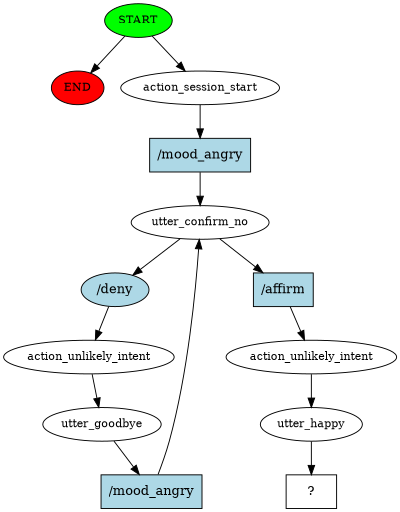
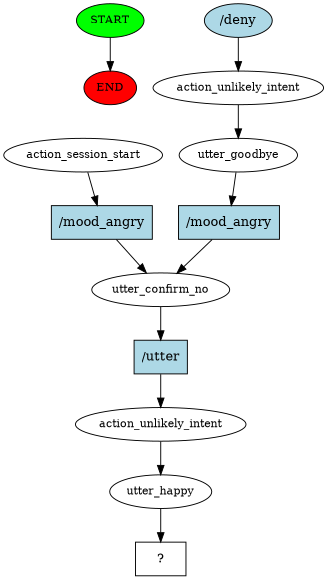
edge "START" -> "action_session_start": removed
edge "utter_confirm_no" -> "/deny": removed
node "/affirm": label "/affirm" -> "/utter"
